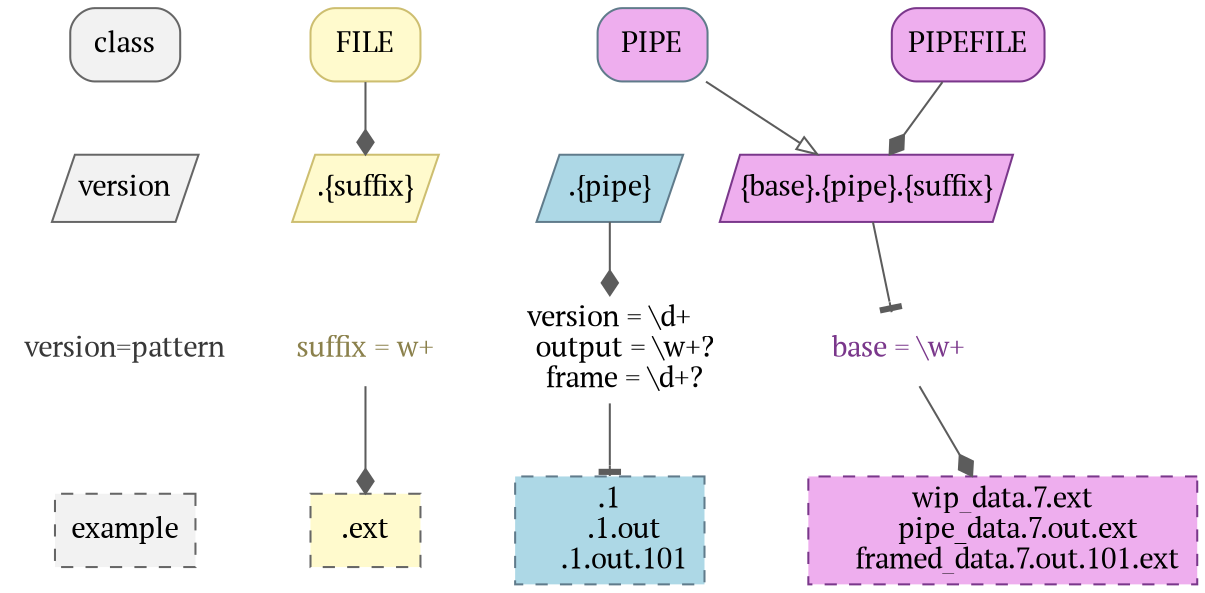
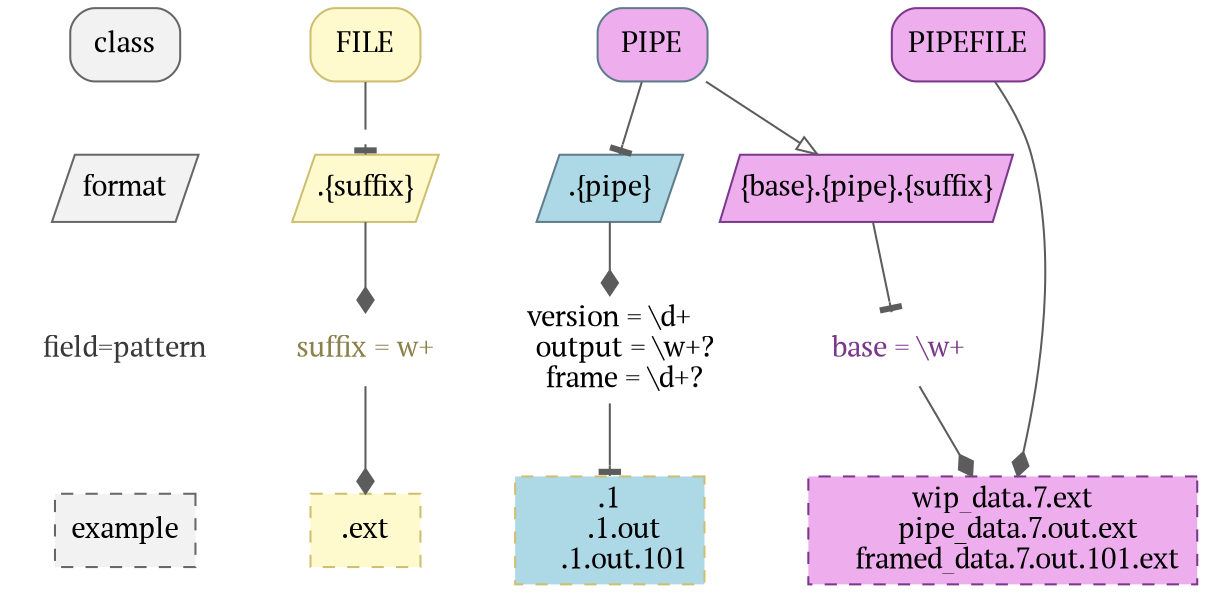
edge "FILE" -> ".{suffix}": arrowhead diamond -> tee
edge "PIPEFILE" -> "{base}.{pipe}.{suffix}": now "PIPEFILE" -> "wip_data.7.ext pipe_data.7.out.ext framed_data.7.out.101.ext"
edge "PIPE" -> ".{pipe}": added
node "version": label "version" -> "format"
edge ".{suffix}" -> "suffix = w+": added
node "version=pattern": label "version=pattern" -> "field=pattern"
node ".ext": color gray40 -> lightgoldenrod3
node ".1 .1.out .1.out.101": color lightskyblue4 -> lightgoldenrod3
